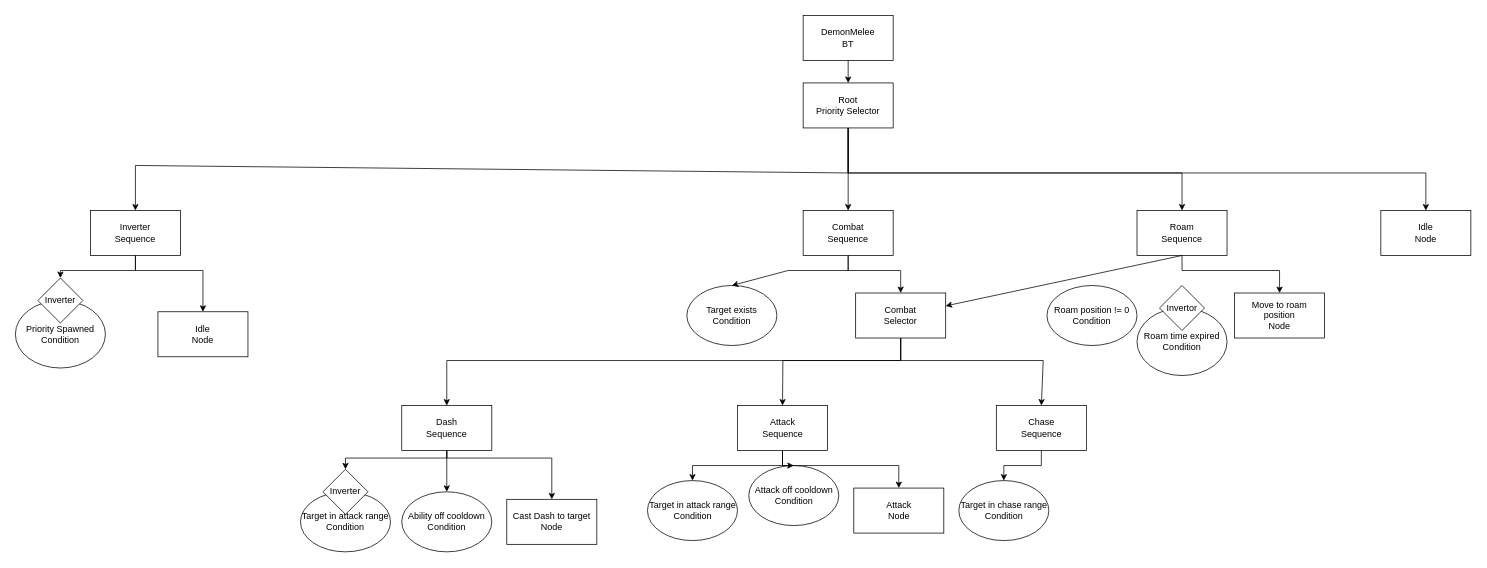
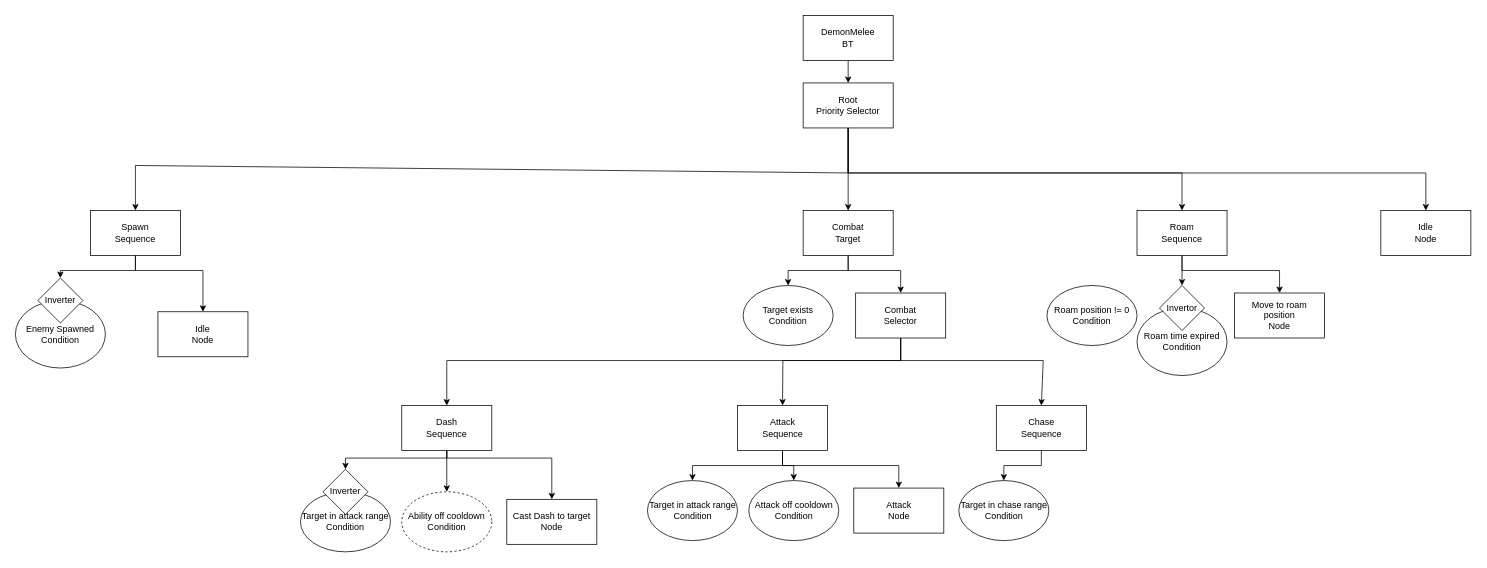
node "Inverter Sequence": label "Inverter Sequence" -> "Spawn Sequence"
node "Combat Sequence": label "Combat Sequence" -> "Combat Target"
edge "Roam Sequence" -> "Combat Selector": now "Roam Sequence" -> "Invertor"
node "Target exists Condition": moved (732, 315) -> (788, 315)
node "Priority Spawned Condition": label "Priority Spawned Condition" -> "Enemy Spawned Condition"
node "Attack off cooldown Condition": moved (794, 495) -> (794, 510)
node "Ability off cooldown Condition": style solid -> dashed
